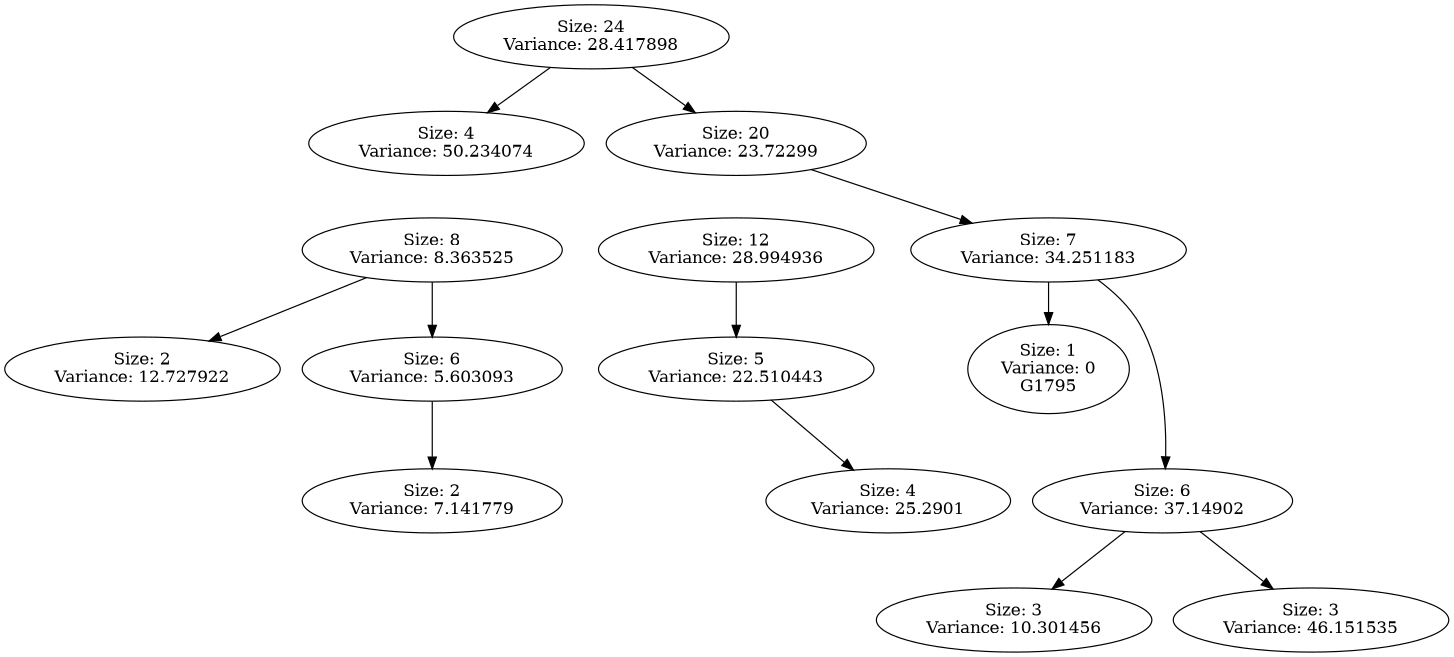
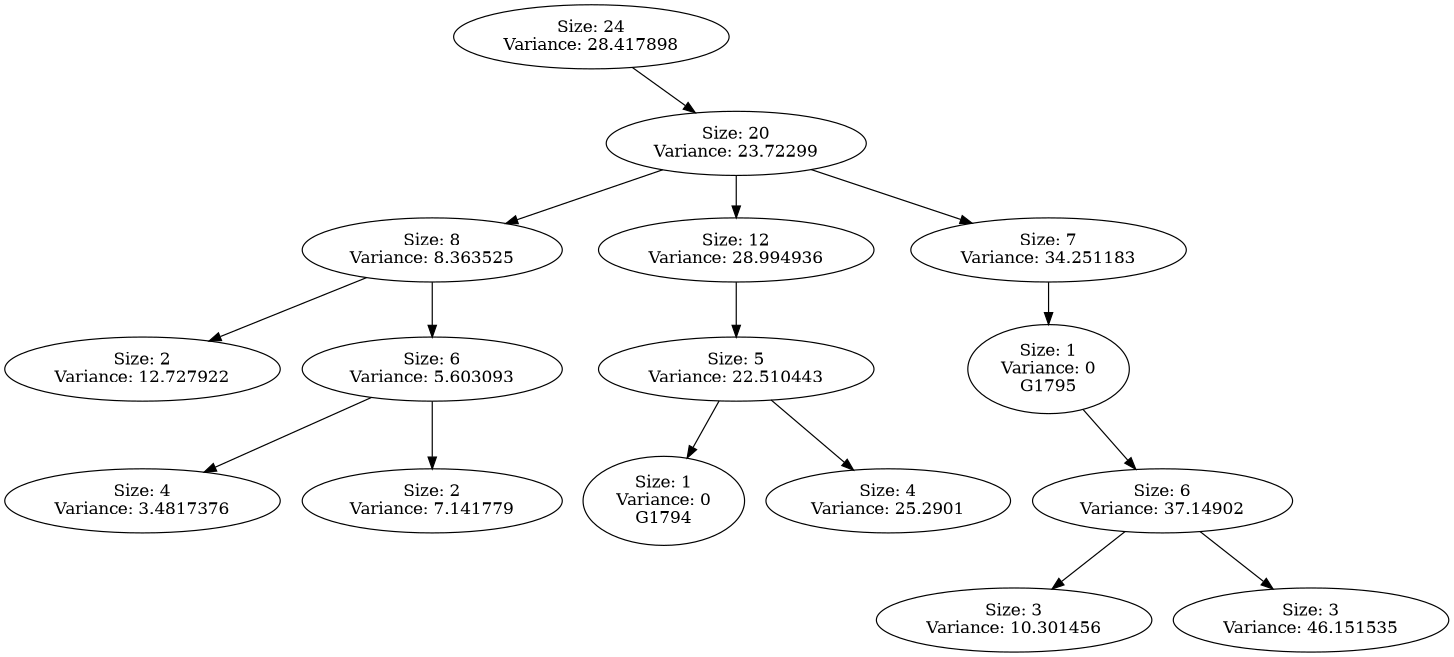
node "Size: 4 Variance: 50.234074": removed
edge "Size: 20 Variance: 23.72299" -> "Size: 12 Variance: 28.994936": added
edge "Size: 20 Variance: 23.72299" -> "Size: 8 Variance: 8.363525": added
edge "Size: 7 Variance: 34.251183" -> "Size: 6 Variance: 37.14902": now "Size: 1 Variance: 0 G1795" -> "Size: 6 Variance: 37.14902"
node "Size: 4 Variance: 3.4817376": added
node "Size: 1 Variance: 0 G1794": added
